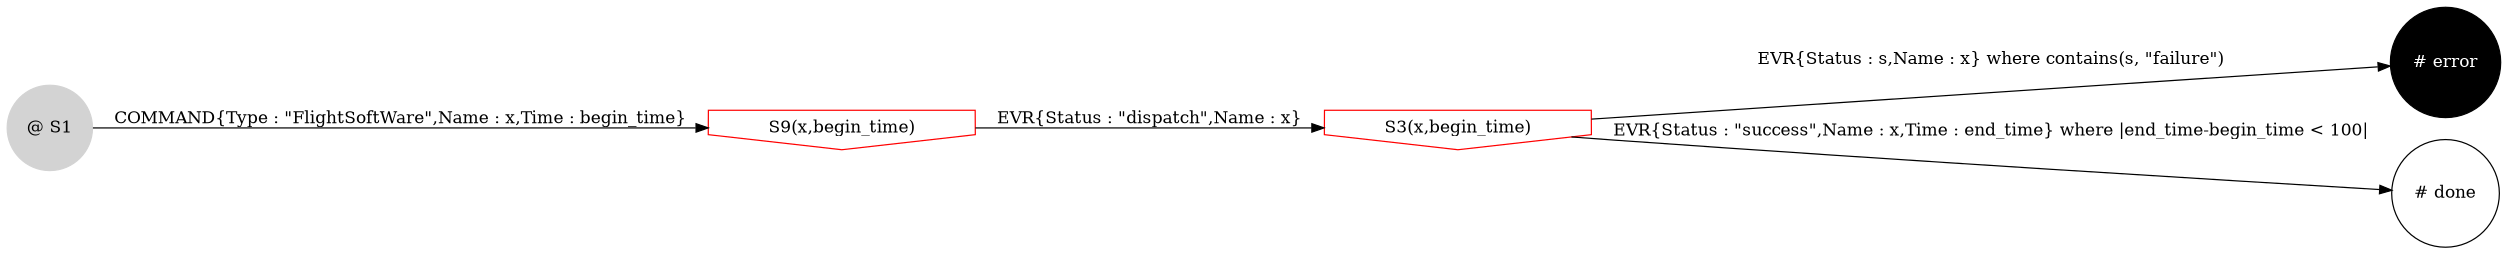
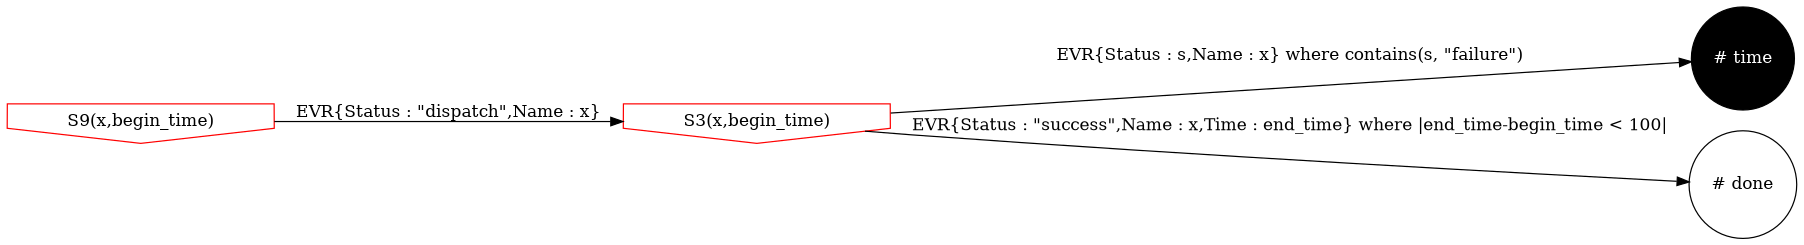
node "# error": label "# error" -> "# time"
node "@ S1": removed
